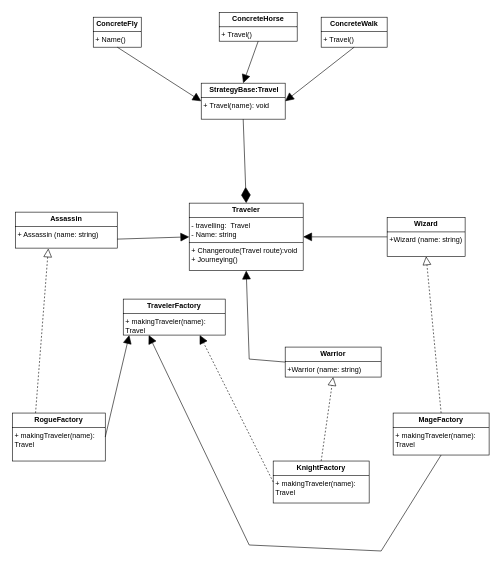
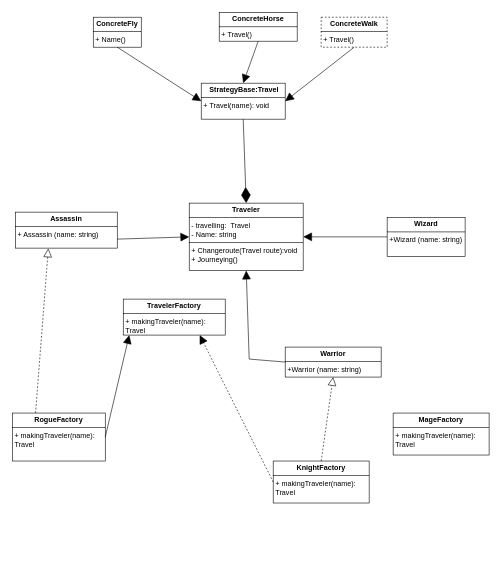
node "ConcreteWalk + Travel()": style solid -> dashed
edge "MageFactory + makingTraveler(name): Travel" -> "Wizard +Wizard (name: string)": removed
edge "MageFactory + makingTraveler(name): Travel" -> "TravelerFactory + makingTraveler(name): Travel": removed
